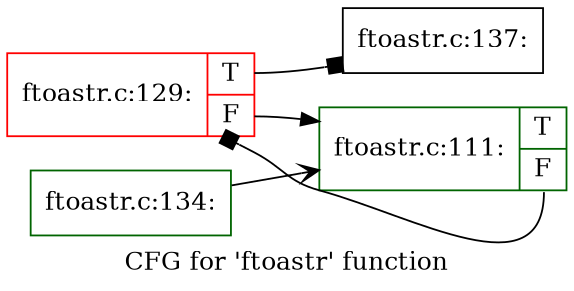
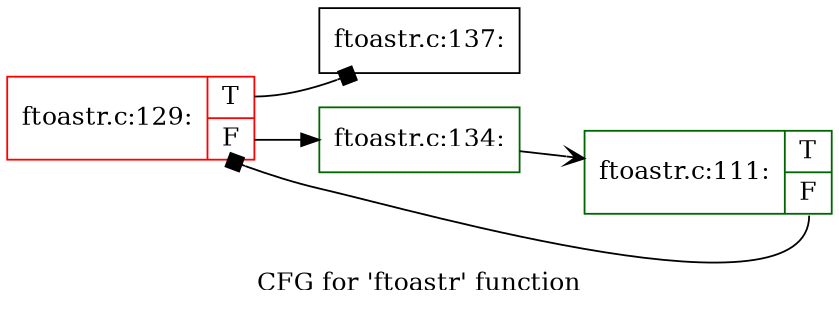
edge "ftoastr.c:129:" -> "ftoastr.c:111:": now "ftoastr.c:129:" -> "ftoastr.c:134:"
